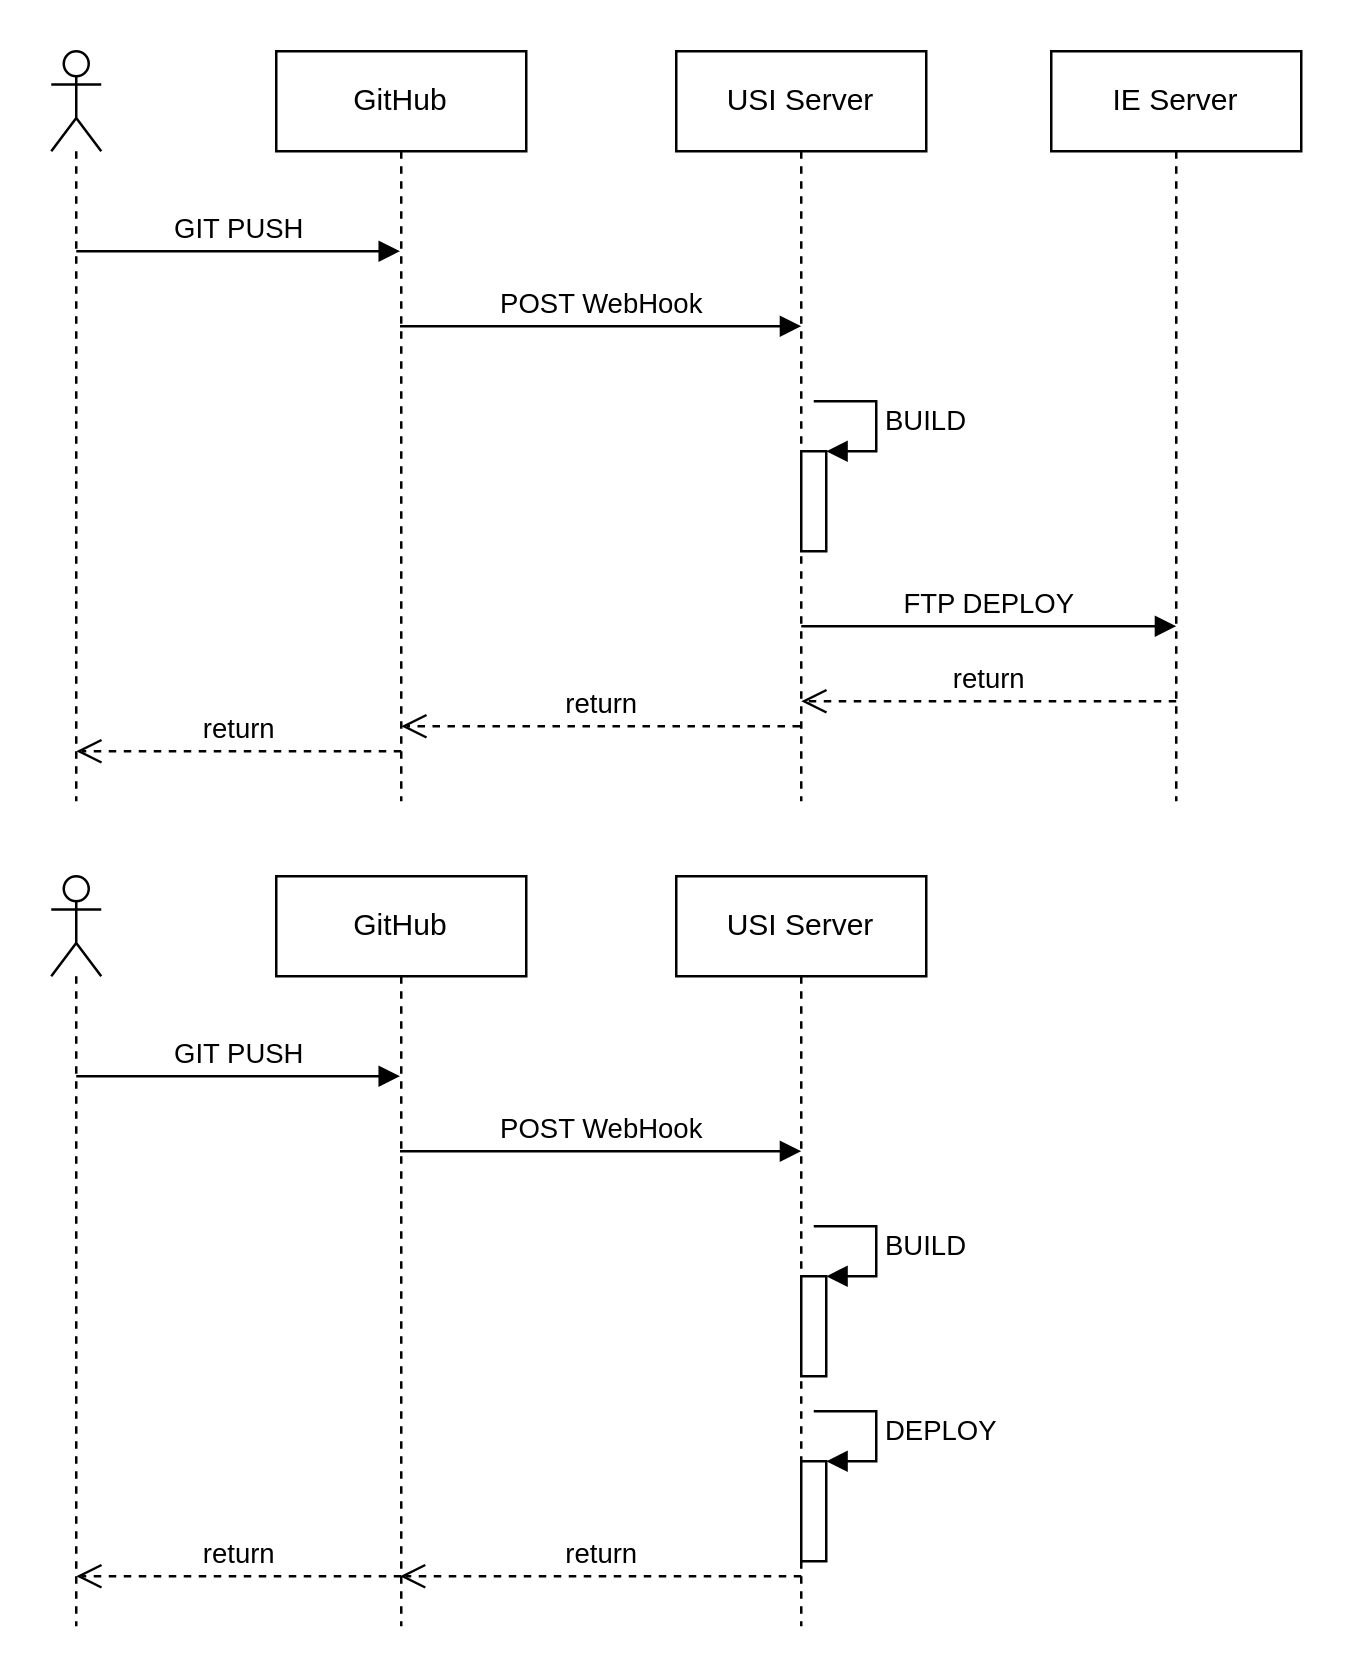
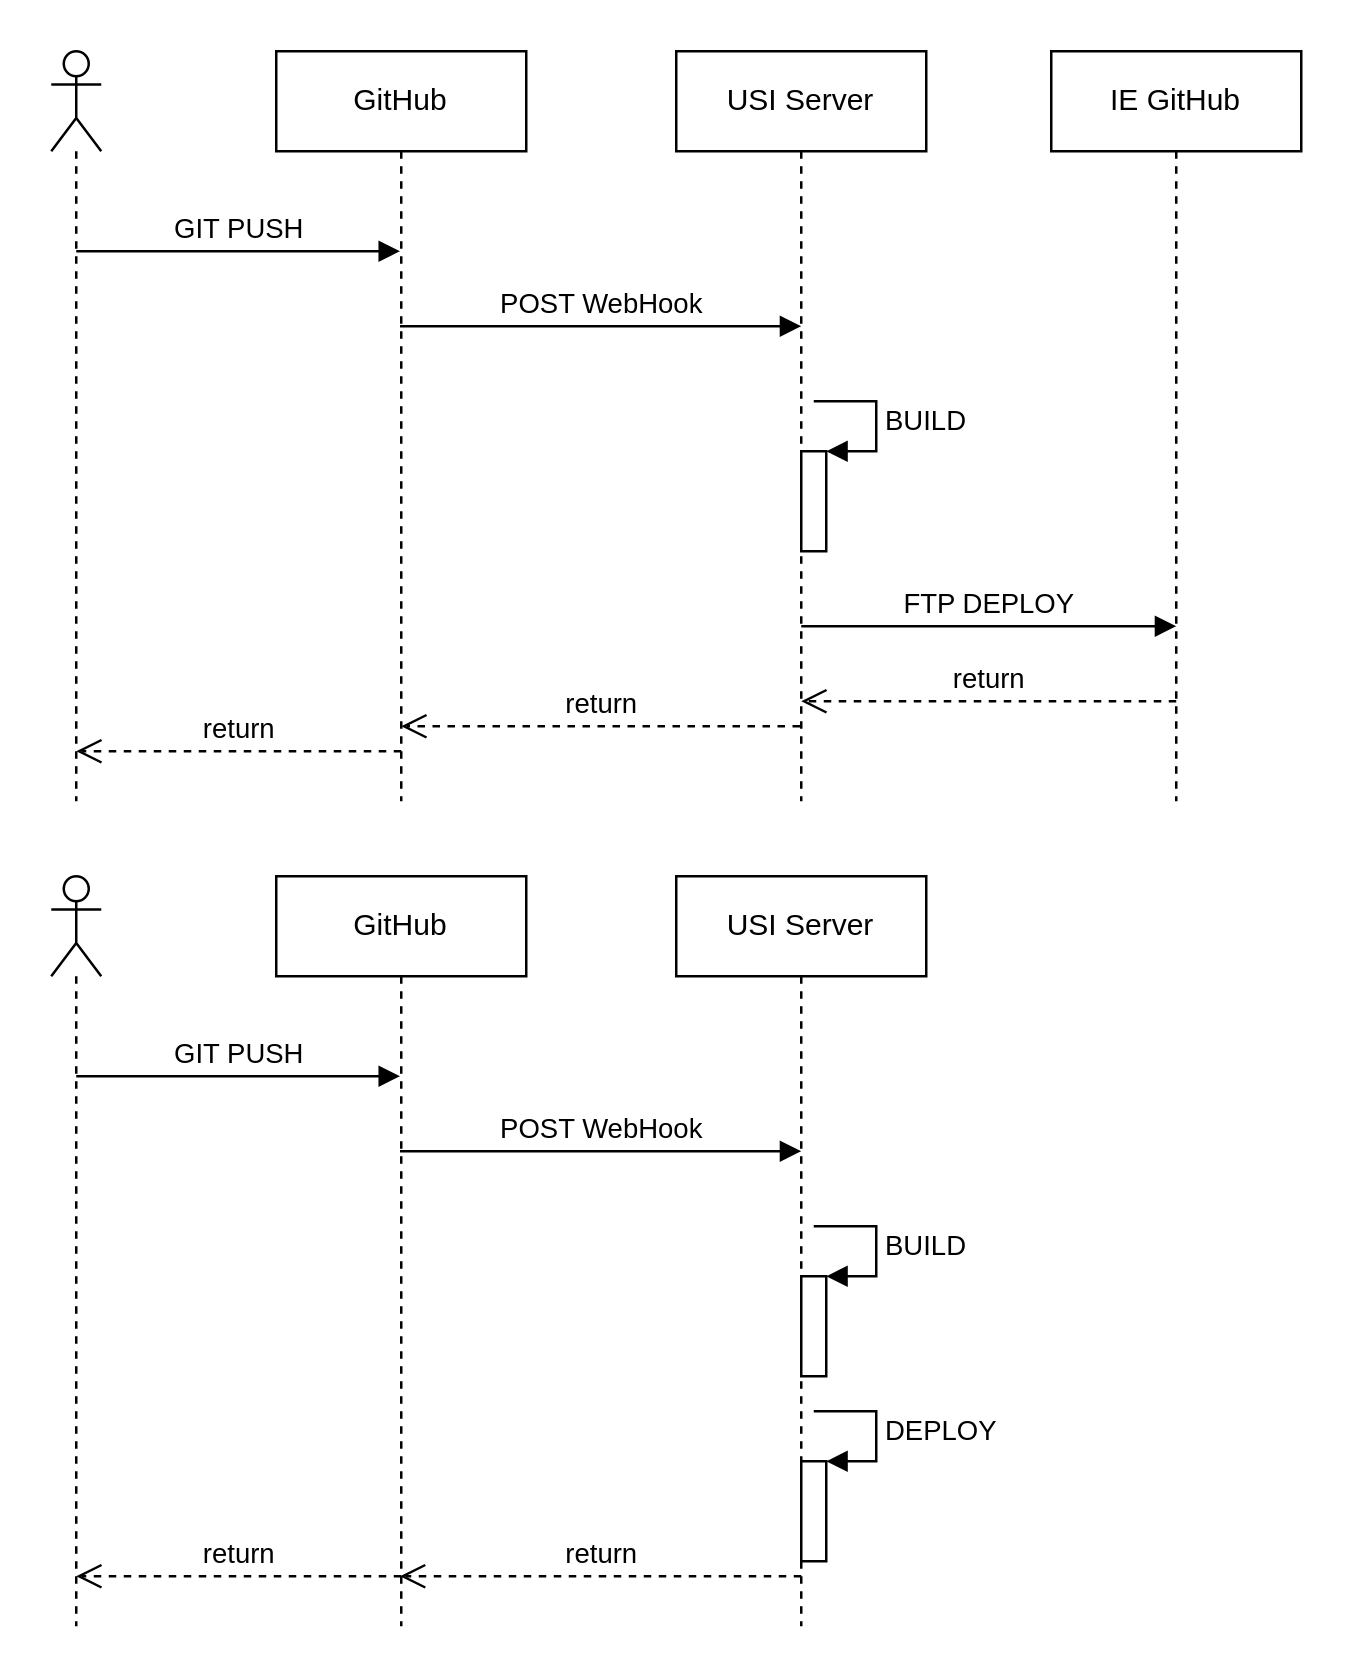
node "IE Server": label "IE Server" -> "IE GitHub"
